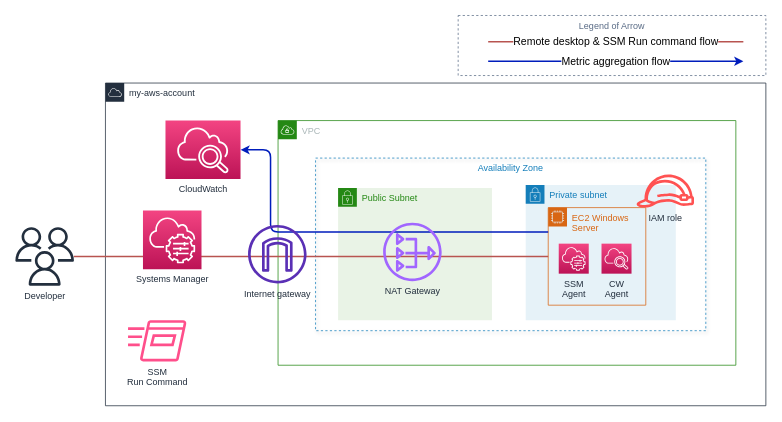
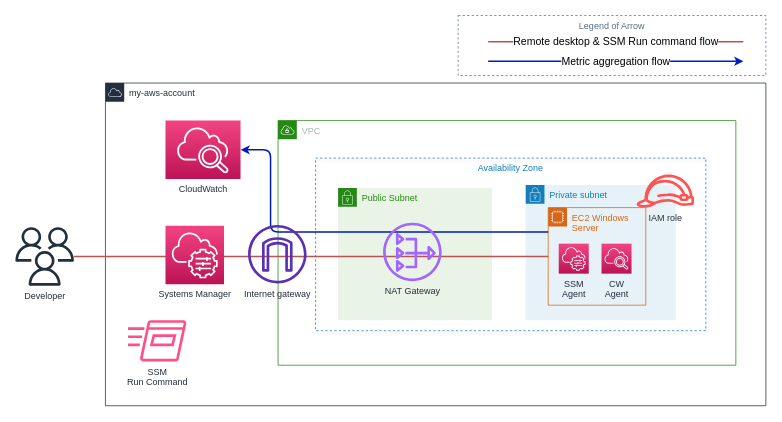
node "Systems Manager": moved (172, 240) -> (195, 255)
